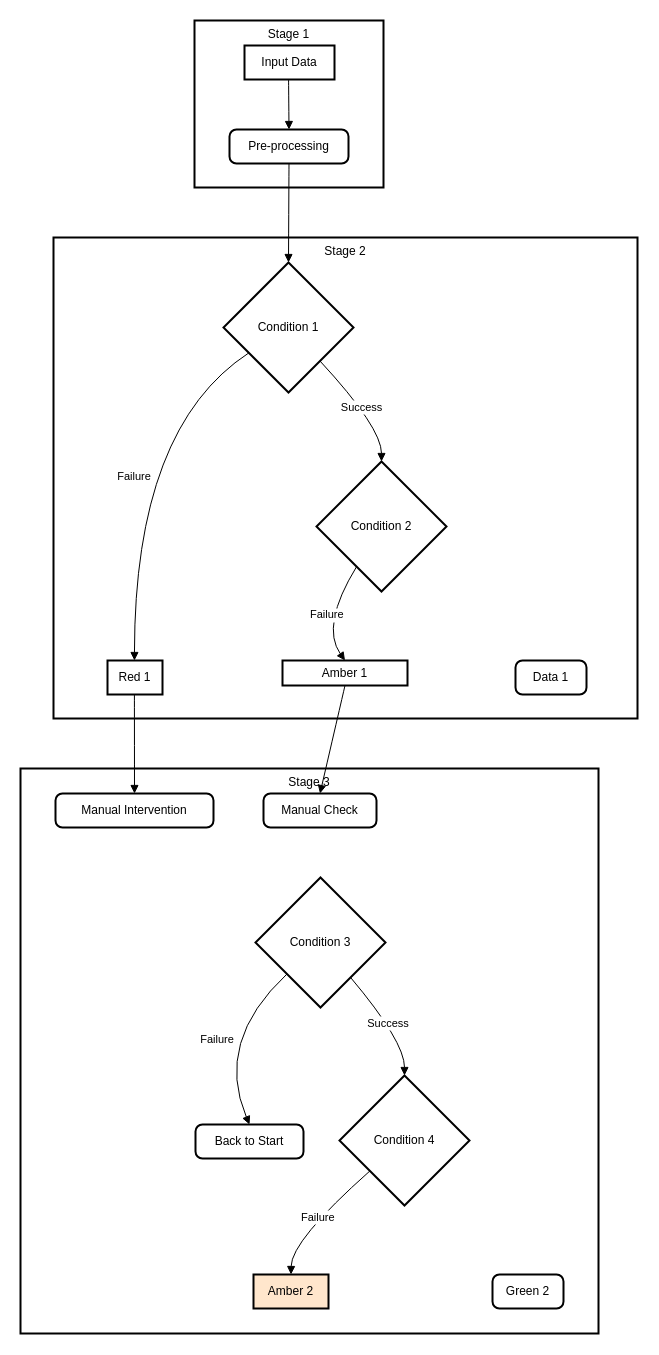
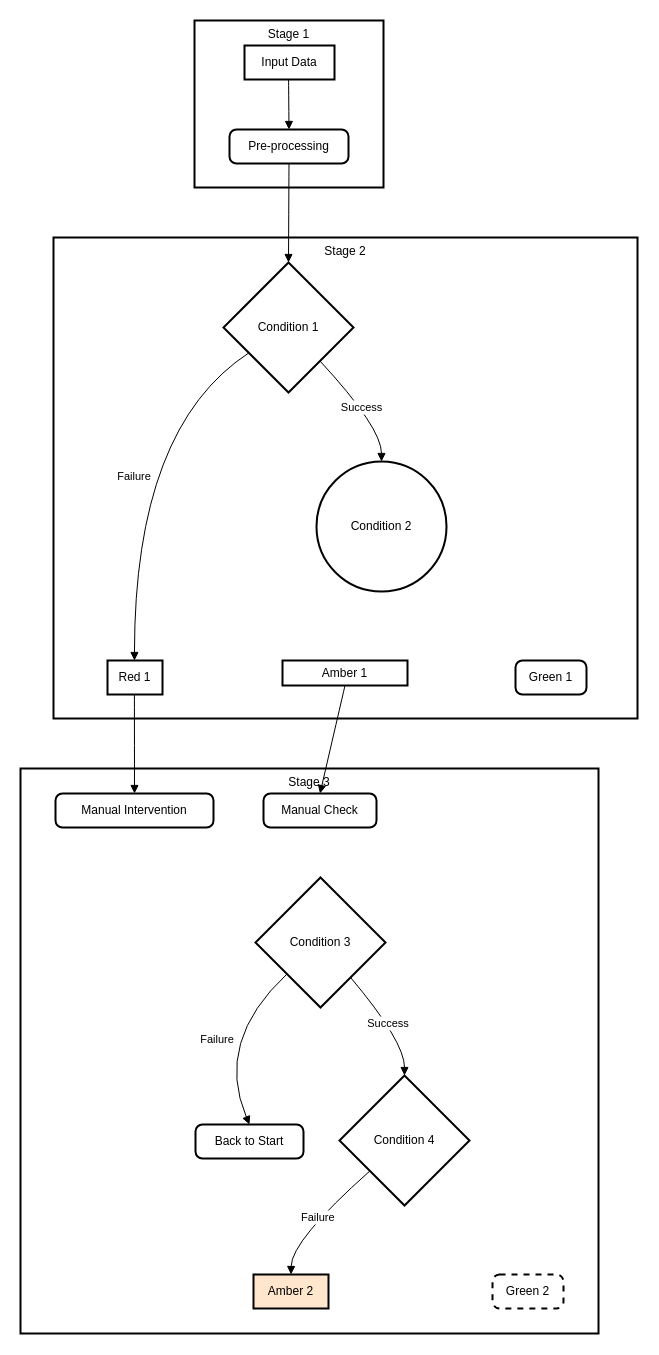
node "Condition 2": shape diamond -> ellipse
edge "Condition 2" -> "Amber 1": removed, label "Failure"
node "Data 1": label "Data 1" -> "Green 1"
node "Green 2": style solid -> dashed
